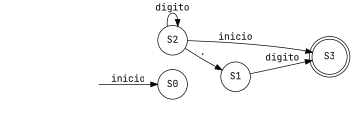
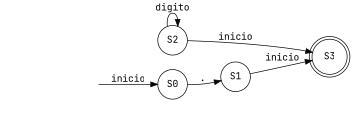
edge "S2" -> "S1": now "S0" -> "S1"
edge "S1" -> "S3": label "digito" -> "inicio"
